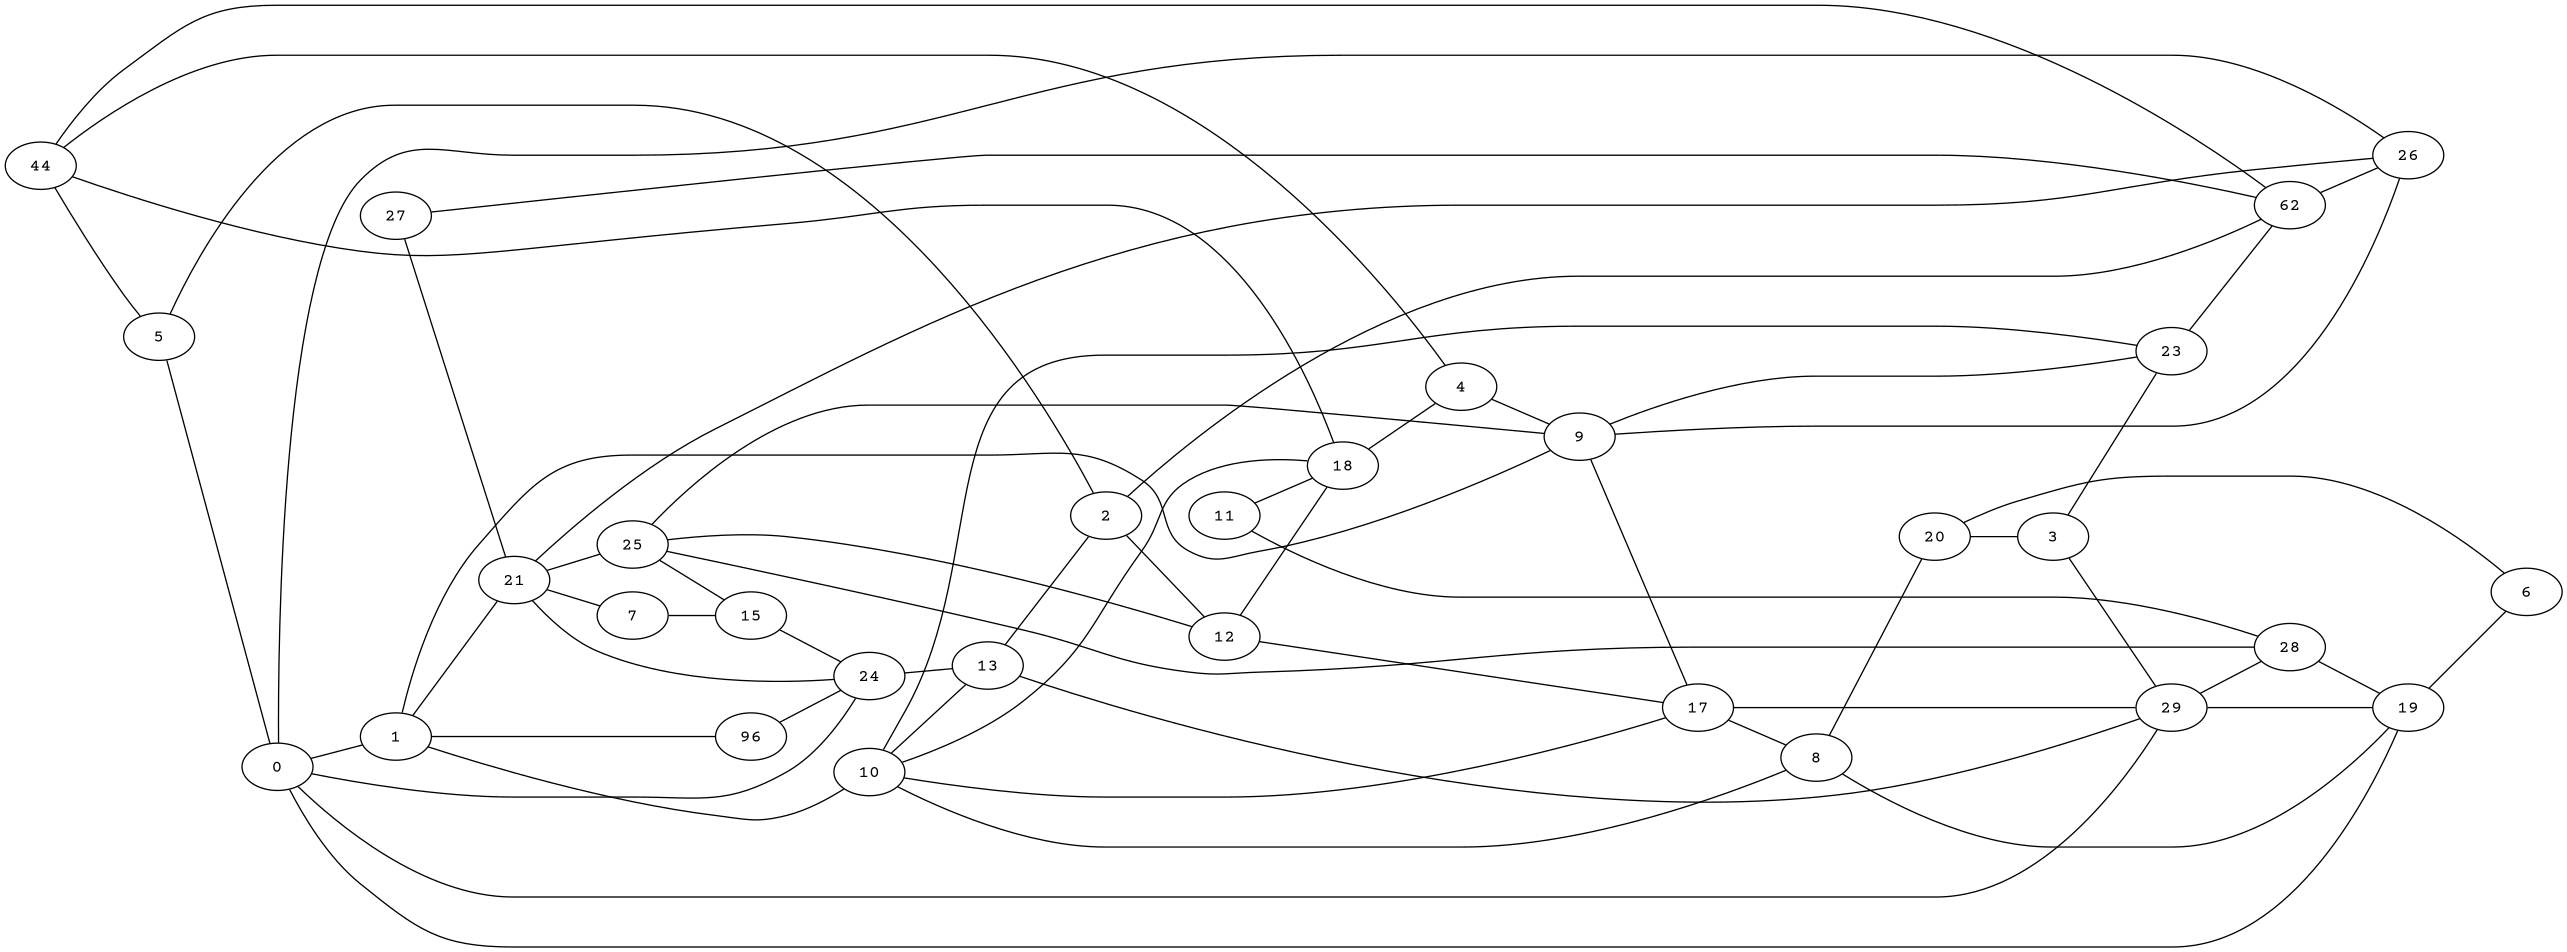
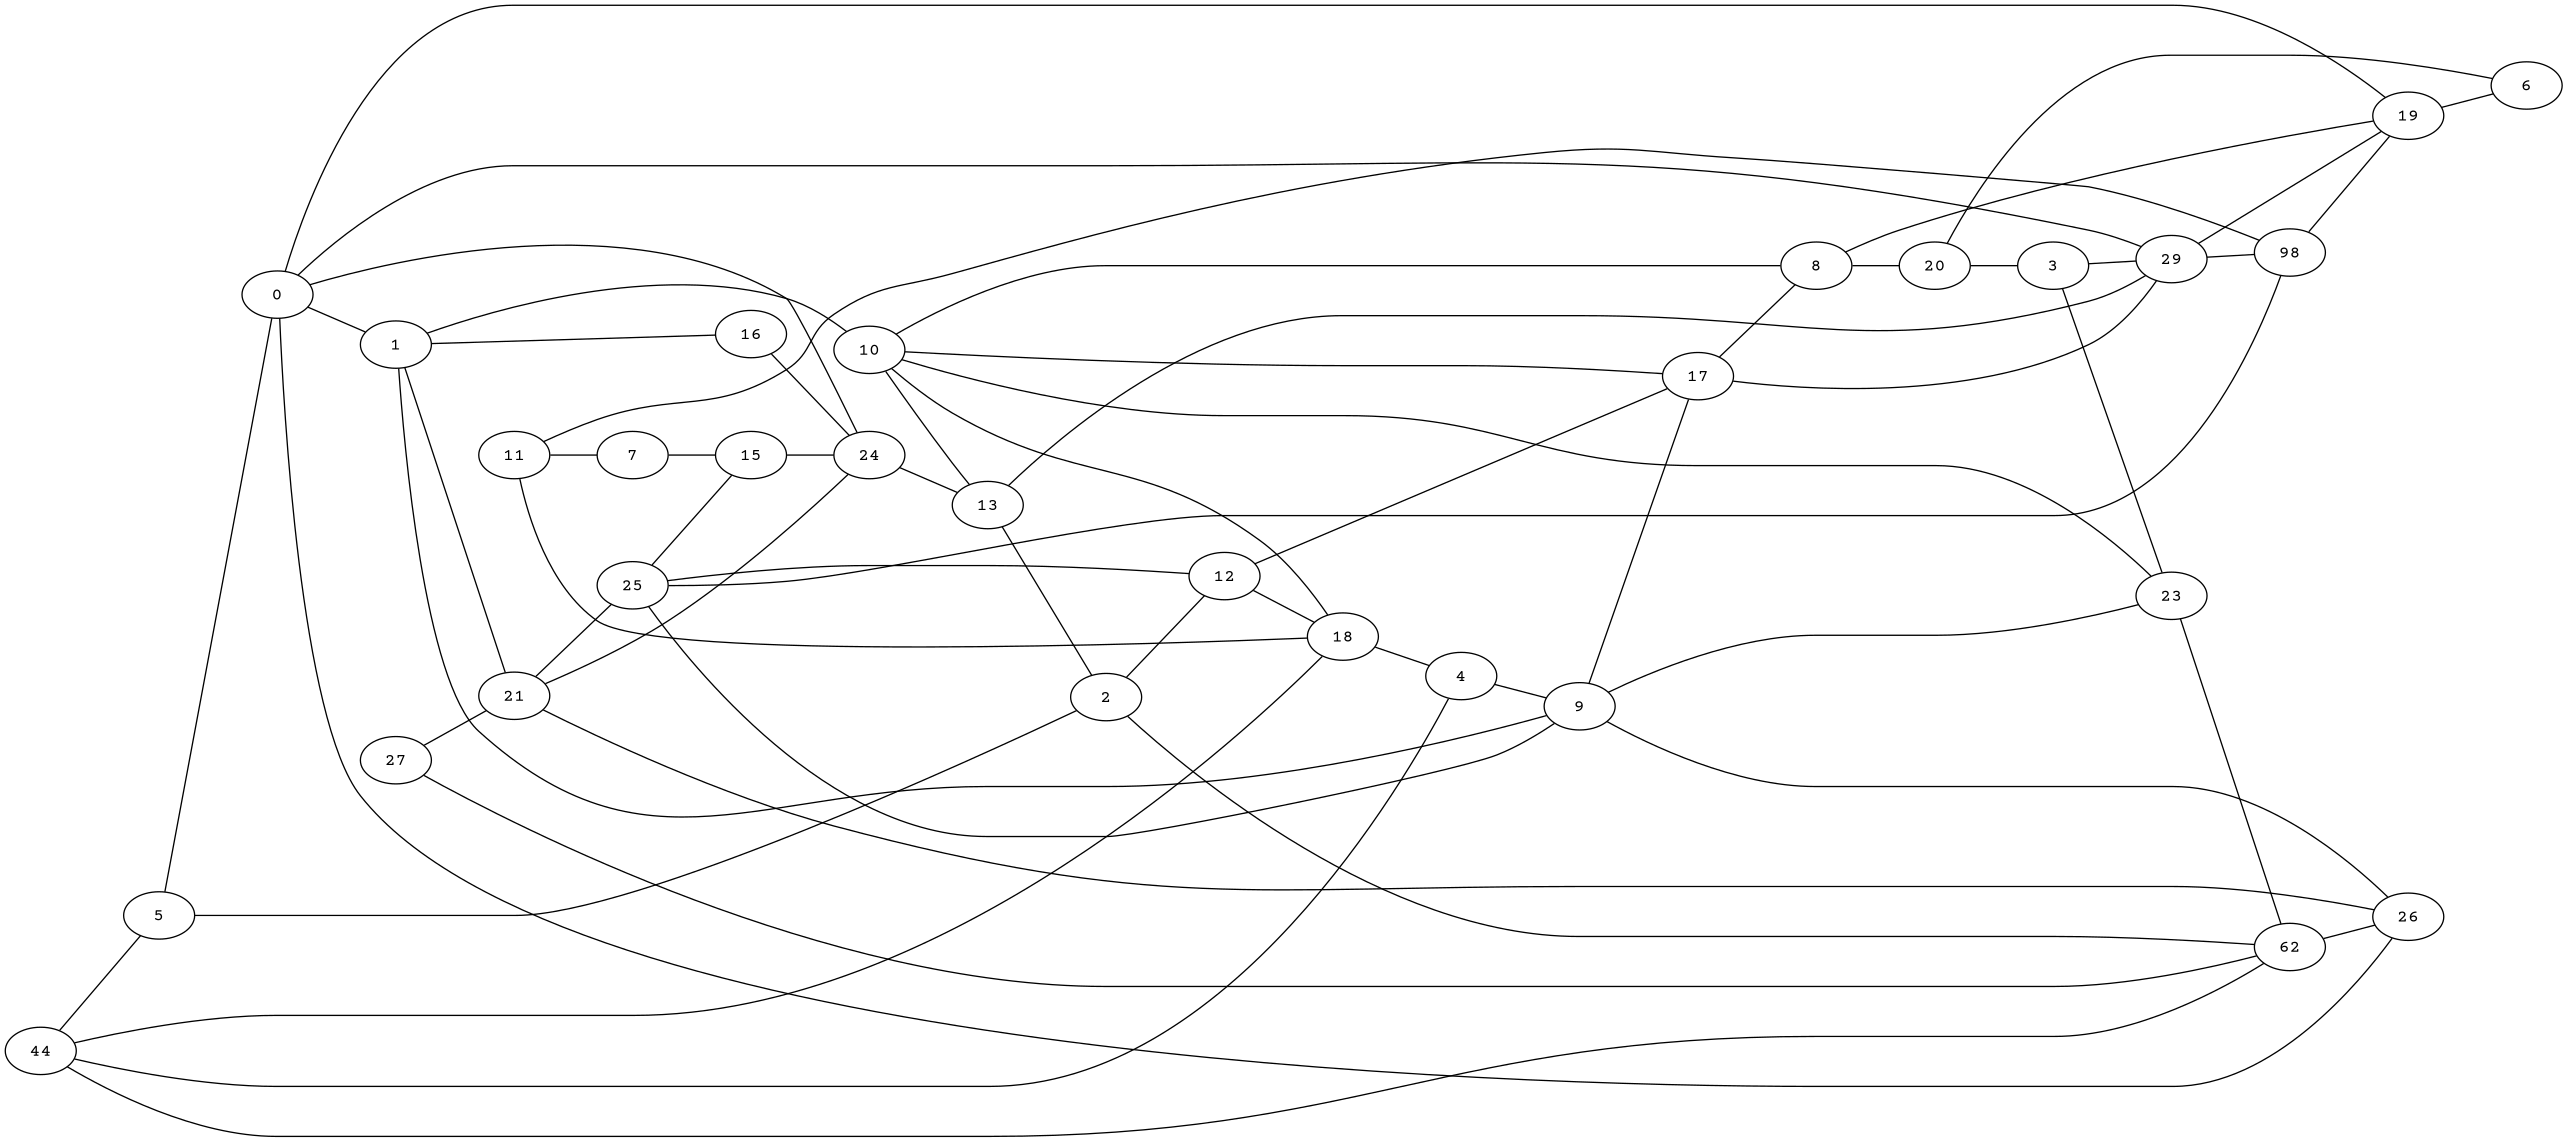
edge "21" -- "7": now "11" -- "7"
node "28": label "28" -> "98"
node "96": label "96" -> "16"
